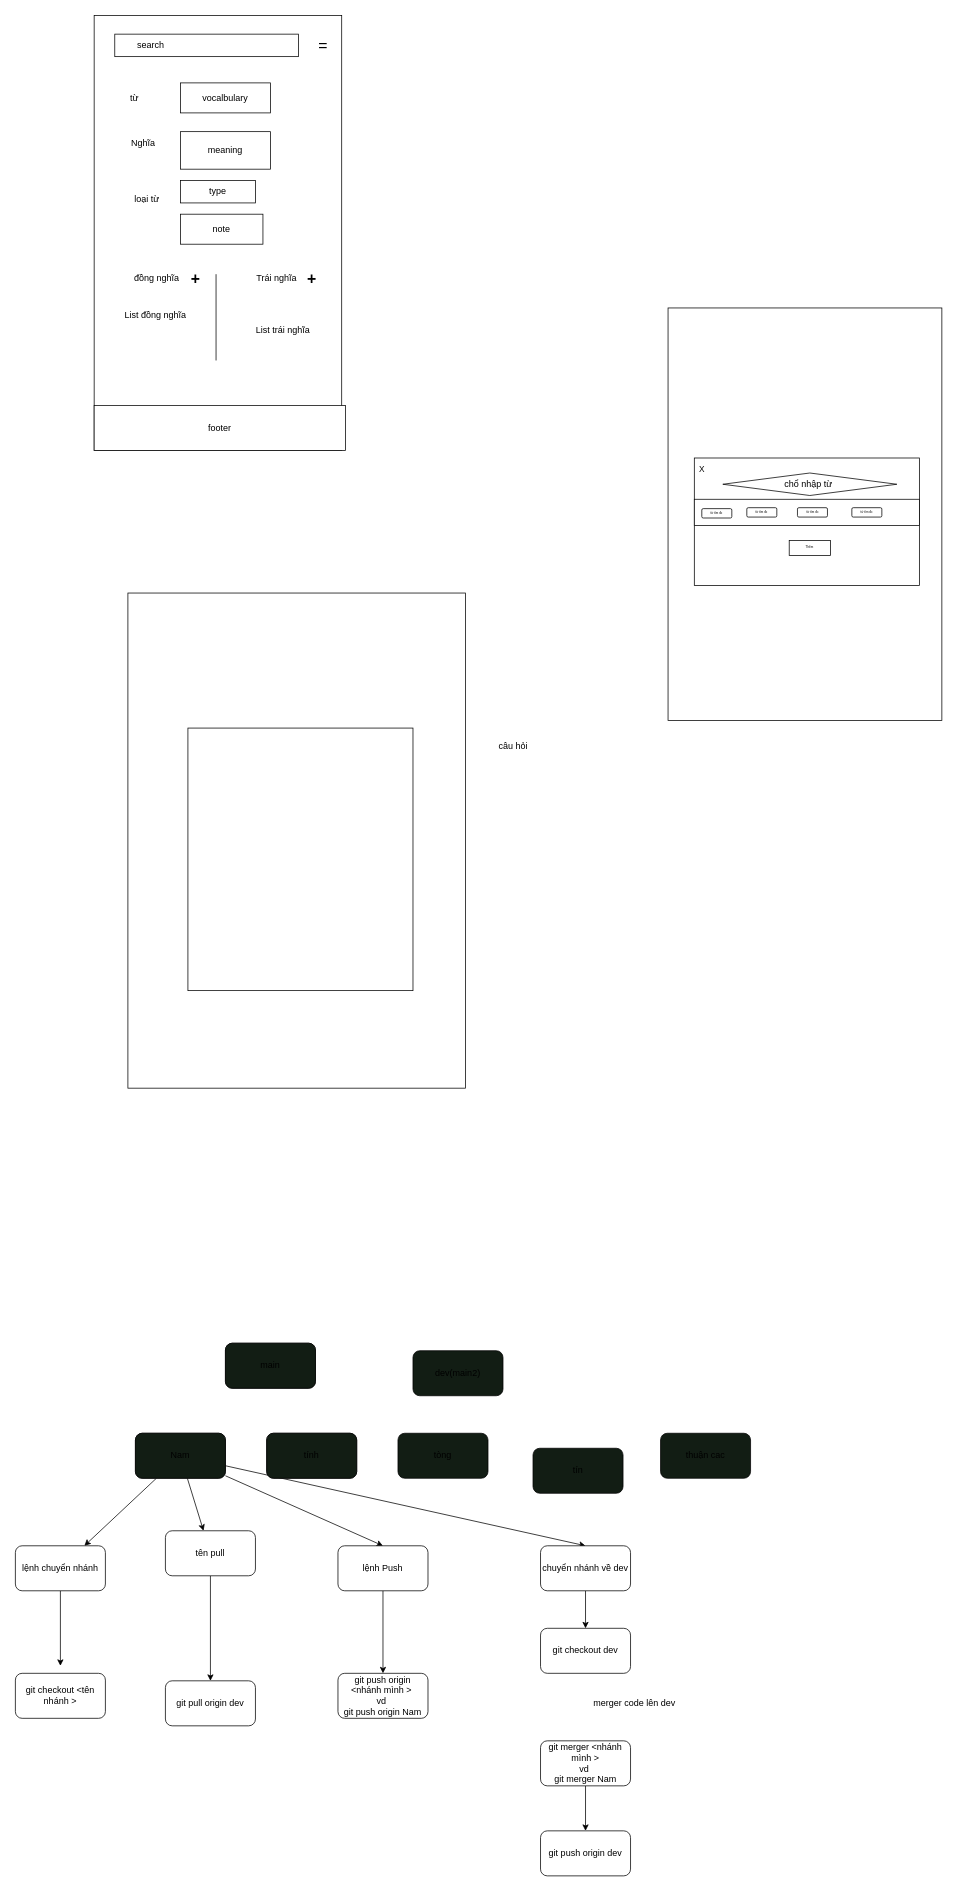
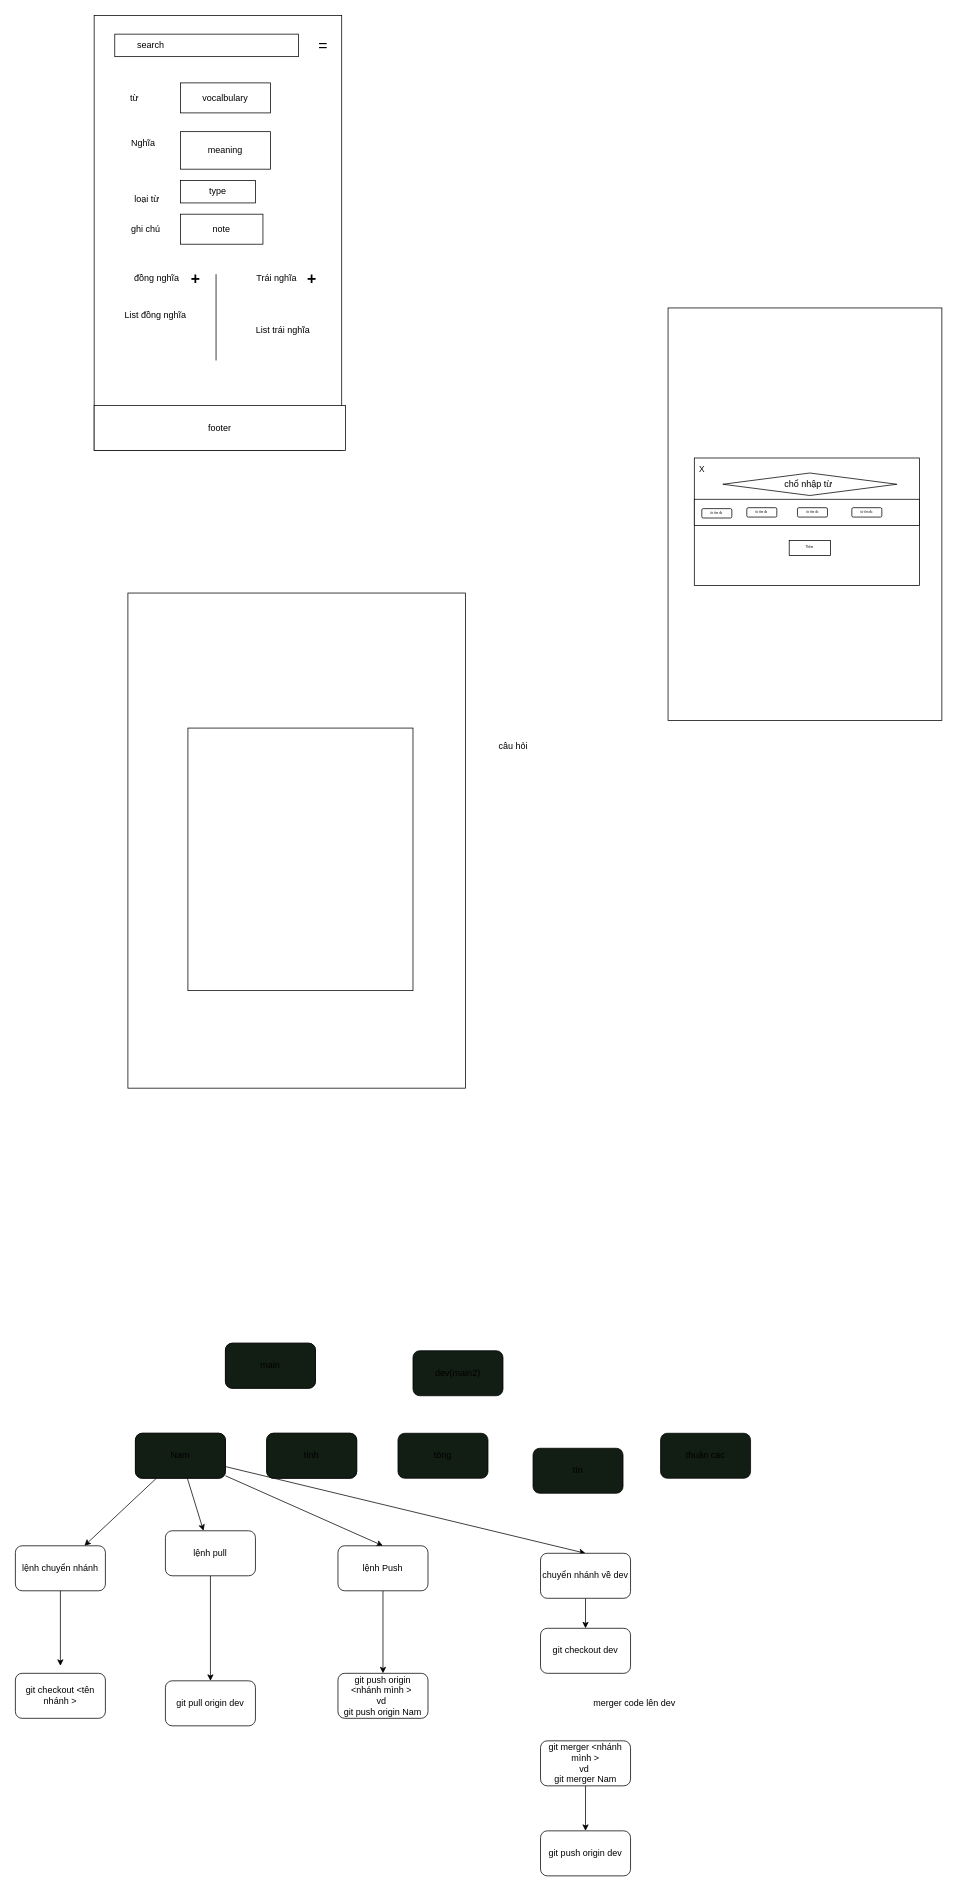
node "ghi chú": added
node "tên pull": label "tên pull" -> "lệnh pull"
node "chuyển nhánh về dev": moved (585, 1568) -> (585, 1575)
